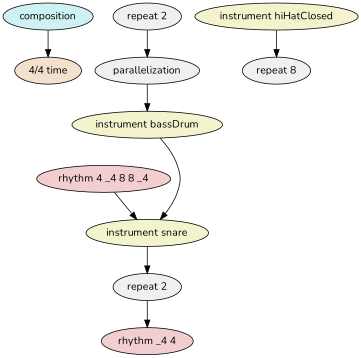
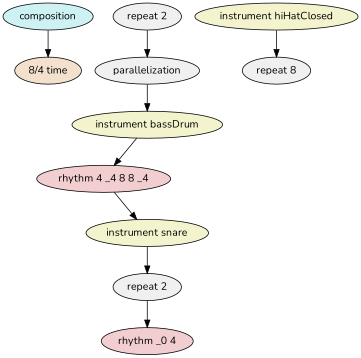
node "4/4 time": label "4/4 time" -> "8/4 time"
edge "instrument bassDrum" -> "instrument snare": now "instrument bassDrum" -> "rhythm 4 _4 8 8 _4"
node "rhythm _4 4": label "rhythm _4 4" -> "rhythm _0 4"
